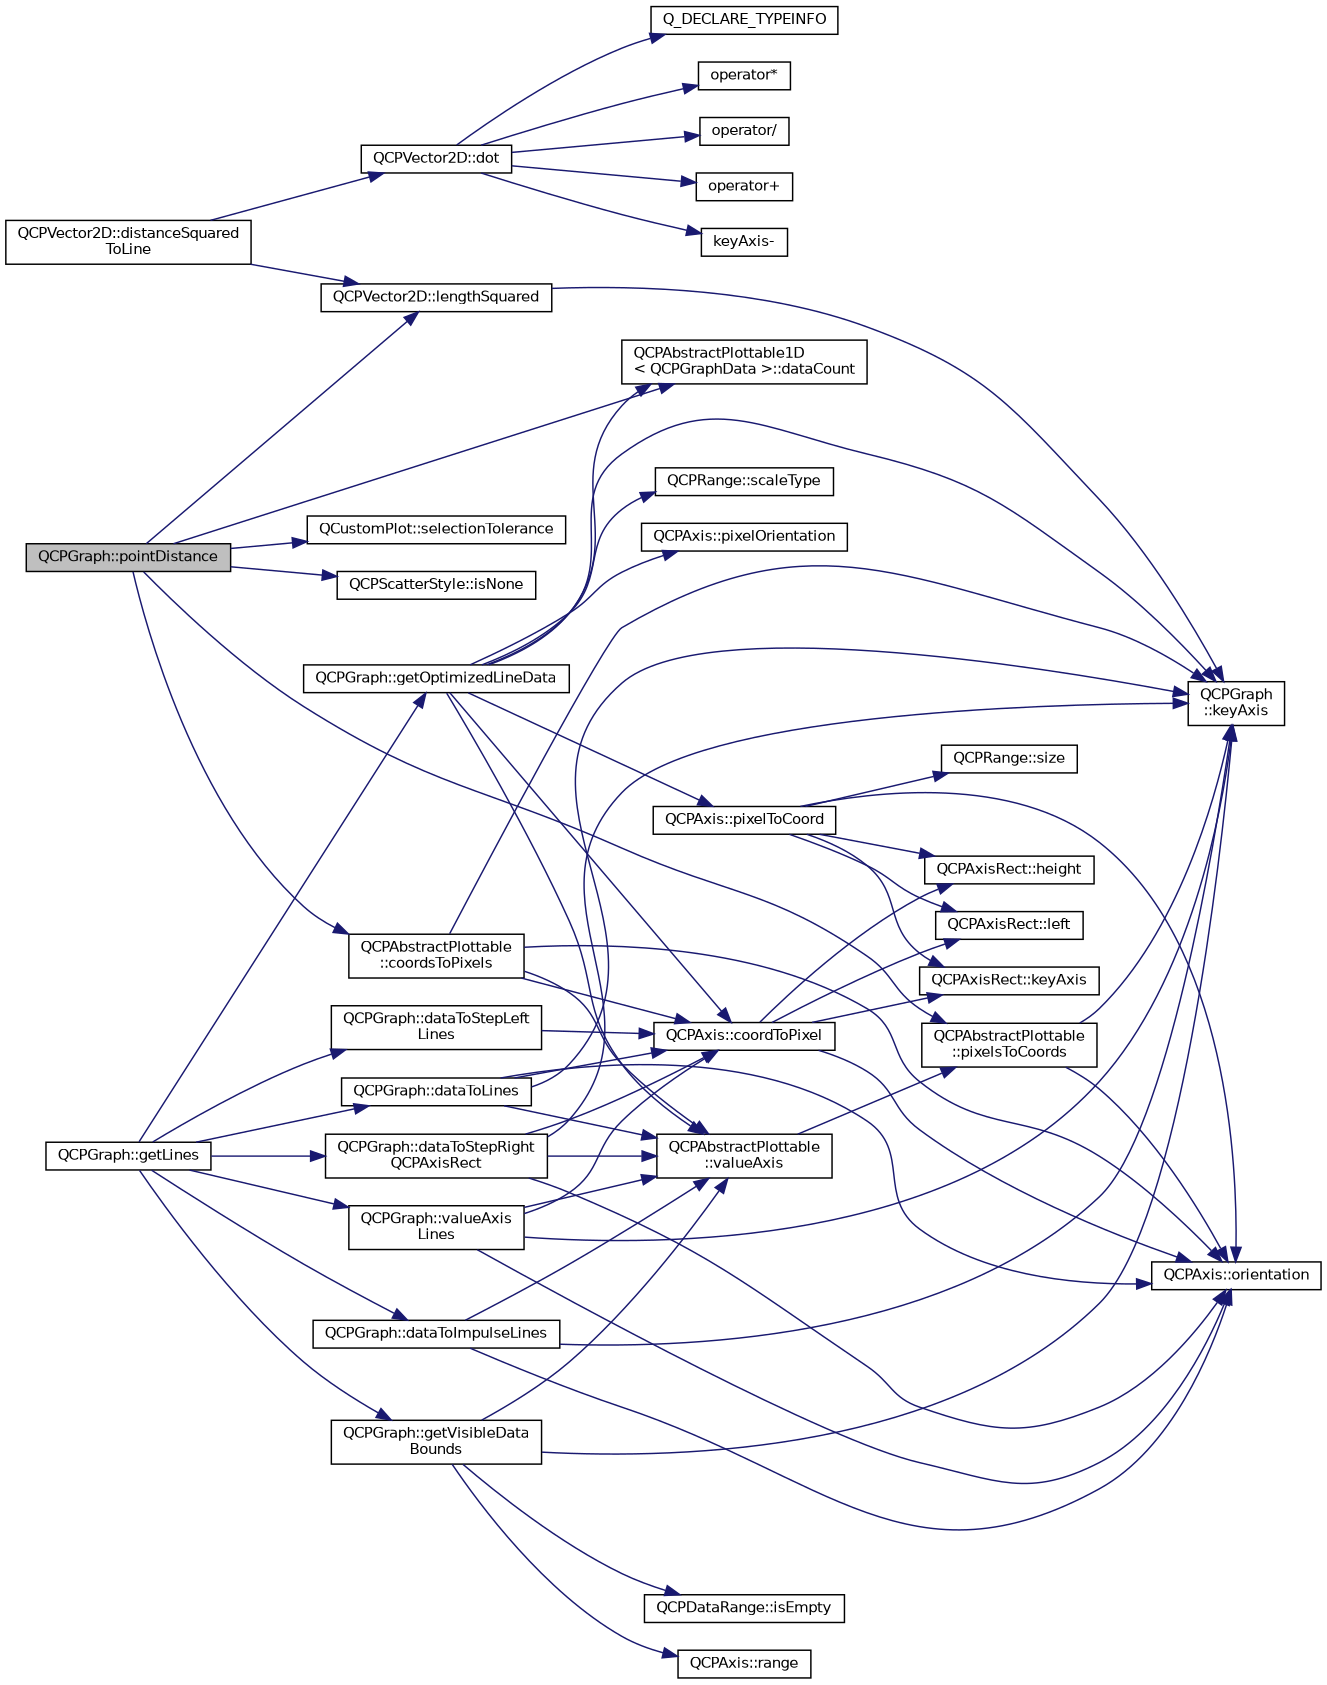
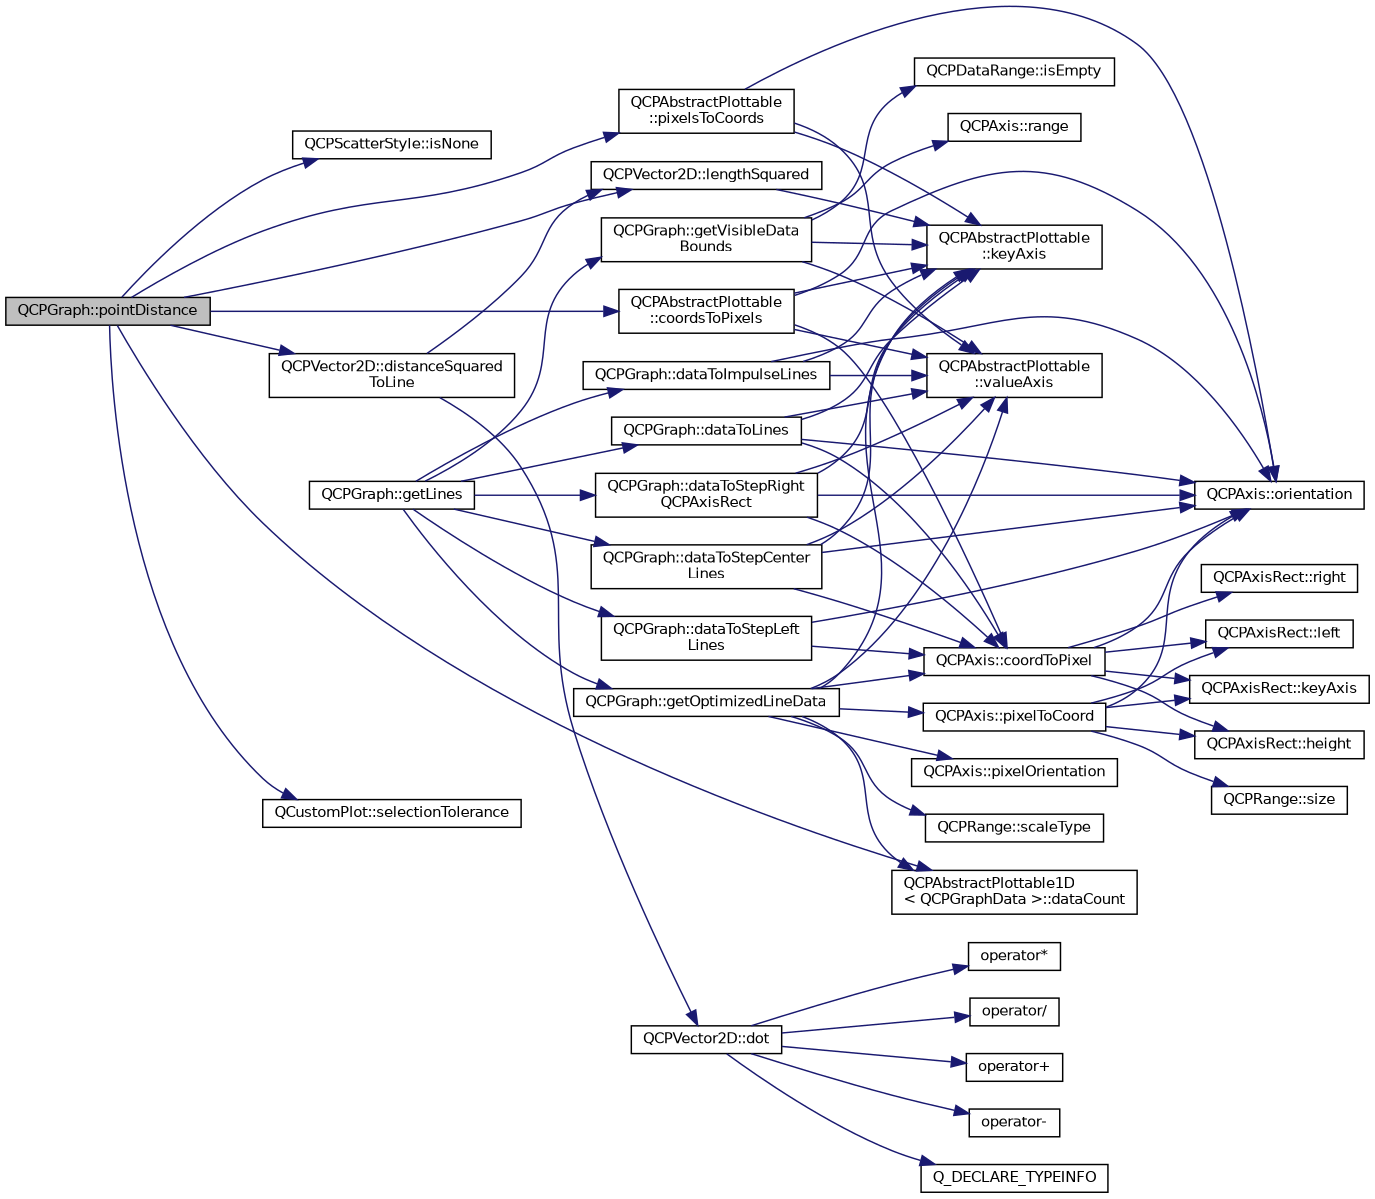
node "keyAxis-": label "keyAxis-" -> "operator-"
edge "QCPGraph::pointDistance" -> "QCPVector2D::distanceSquared ToLine": added
node "QCPAxisRect::right": added
edge "QCPGraph::dataToStepLeft Lines" -> "QCPAxis::orientation": added
node "QCPGraph ::keyAxis": label "QCPGraph ::keyAxis" -> "QCPAbstractPlottable ::keyAxis"
edge "QCPAbstractPlottable ::valueAxis" -> "QCPAbstractPlottable ::pixelsToCoords": reversed
node "QCPGraph::valueAxis Lines": label "QCPGraph::valueAxis Lines" -> "QCPGraph::dataToStepCenter Lines"
